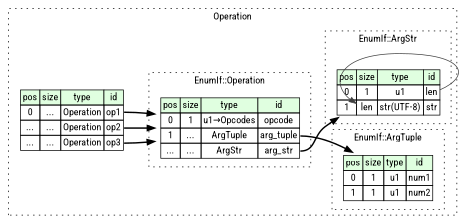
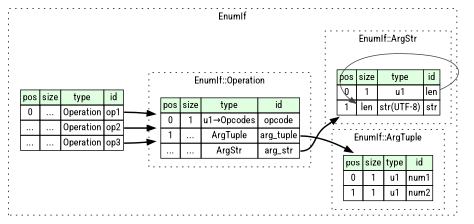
cluster "Operation": label "Operation" -> "EnumIf"
